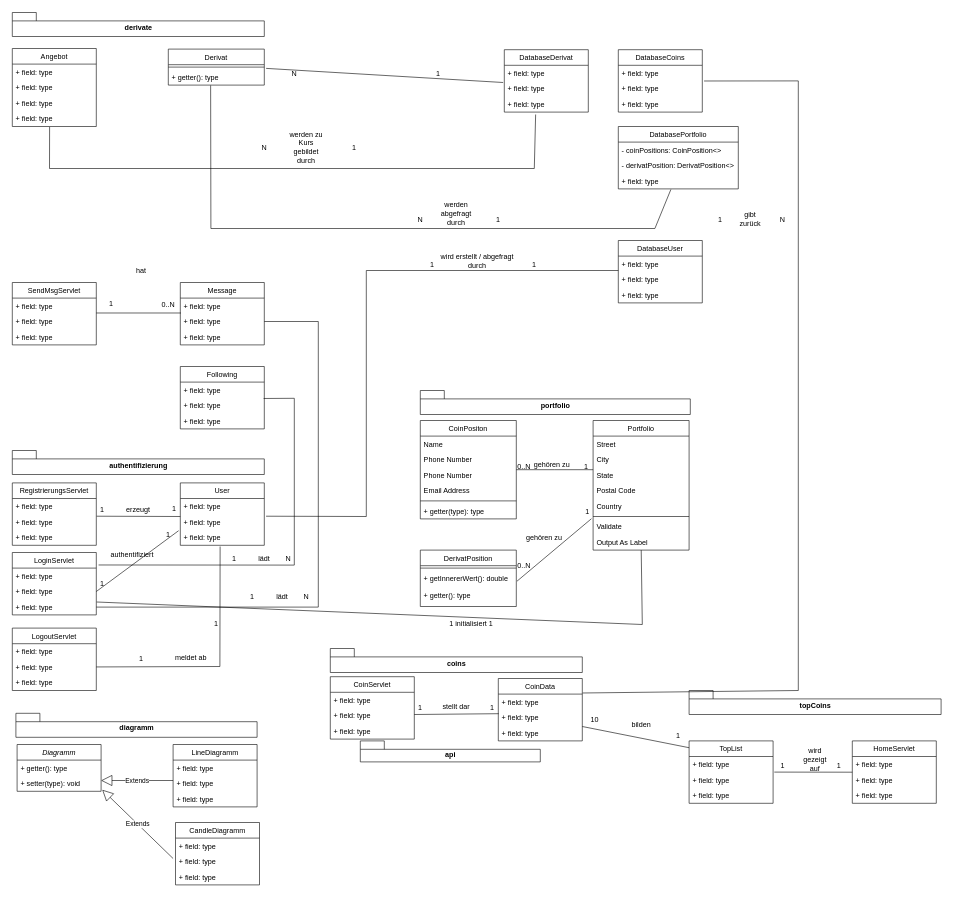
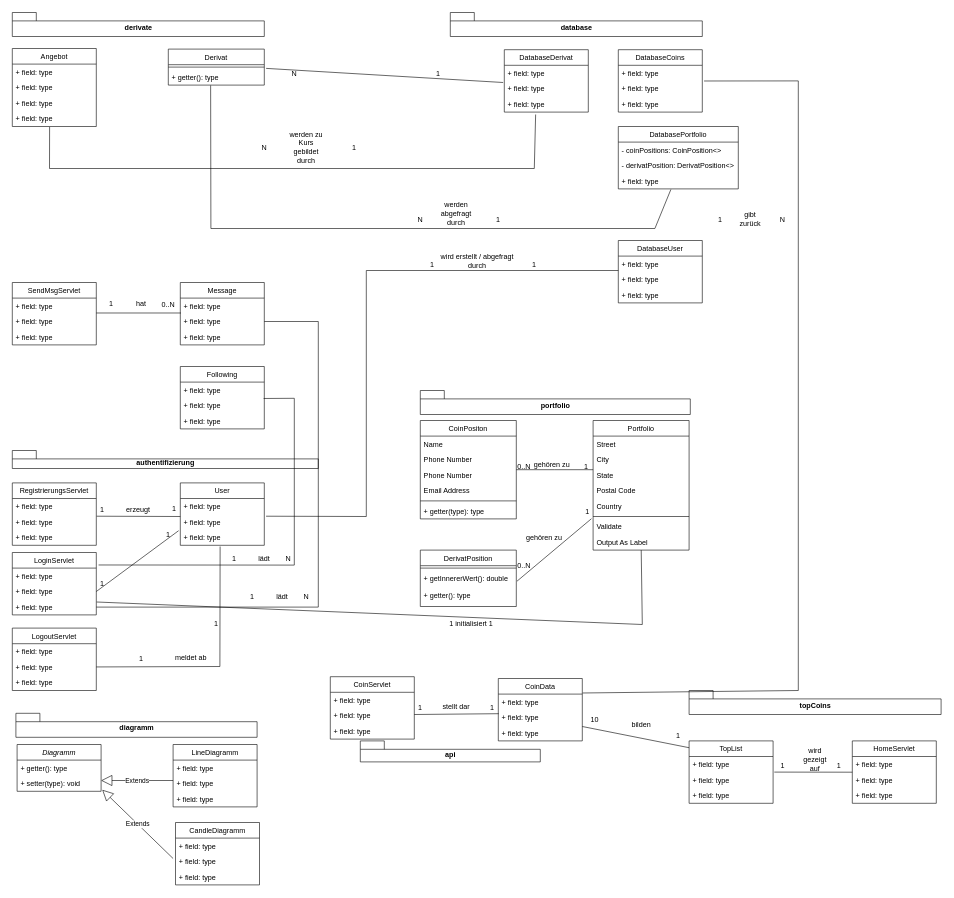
node "database": added
node "hat": moved (141, 270) -> (141, 303)
node "authentifizierung": size 252x24 -> 306x18
node "authentifiziert": removed
node "coins": removed
